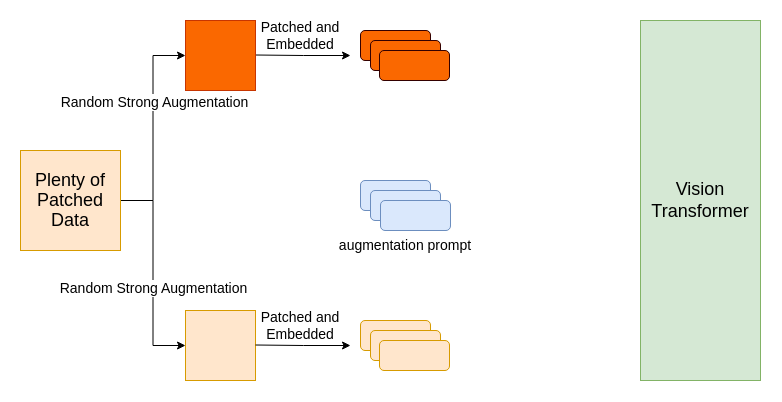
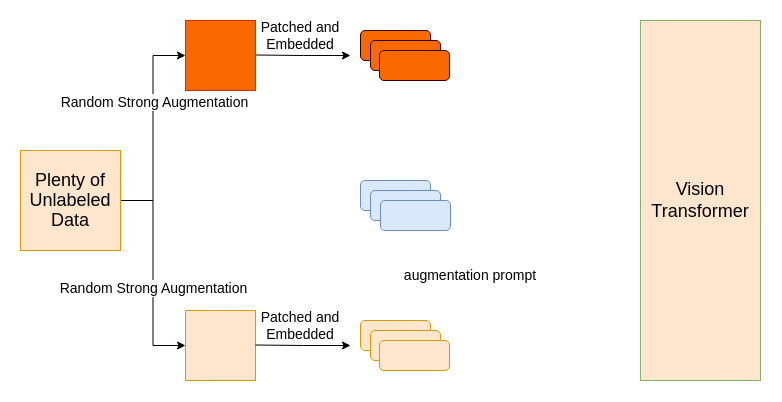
node "Plenty of Patched Data": label "Plenty of Patched Data" -> "Plenty of Unlabeled Data"
node "Vision Transformer": fillcolor #d5e8d4 -> #ffe6cc
node "augmentation prompt": moved (405, 246) -> (470, 276)
